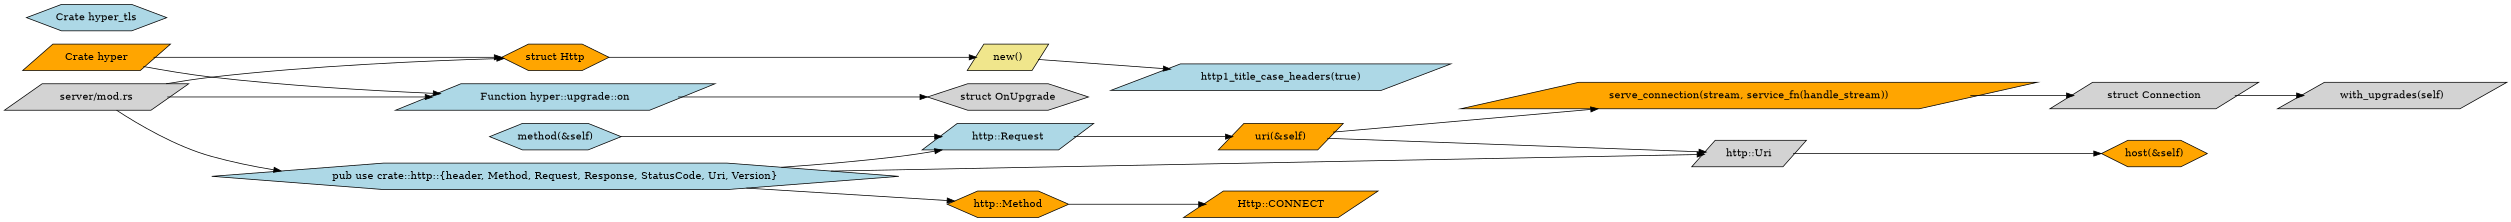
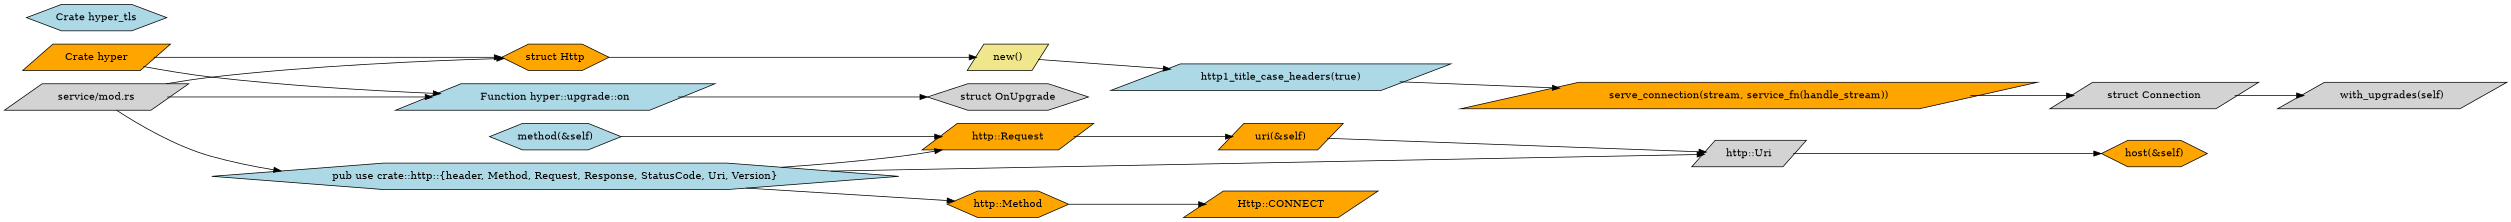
node "server/mod.rs": label "server/mod.rs" -> "service/mod.rs"
edge "uri(&self)" -> "serve_connection(stream, service_fn(handle_stream))": now "http1_title_case_headers(true)" -> "serve_connection(stream, service_fn(handle_stream))"
node "http::Request": fillcolor lightblue -> orange
